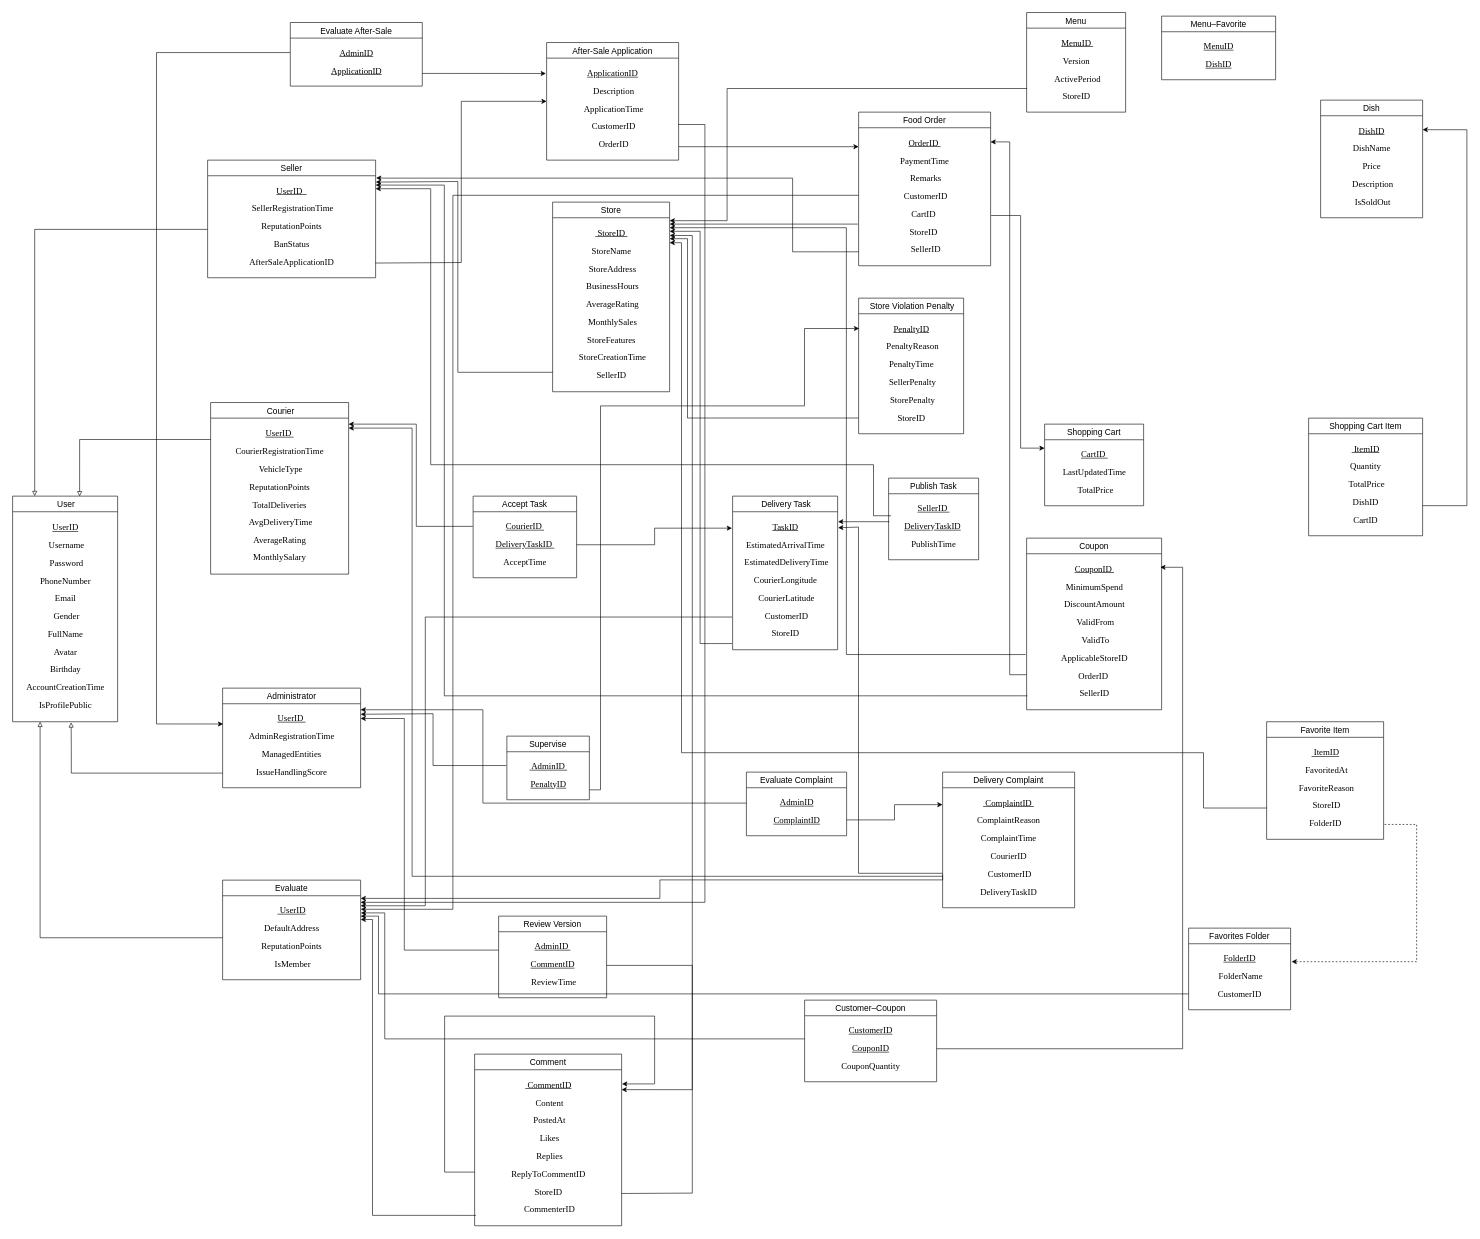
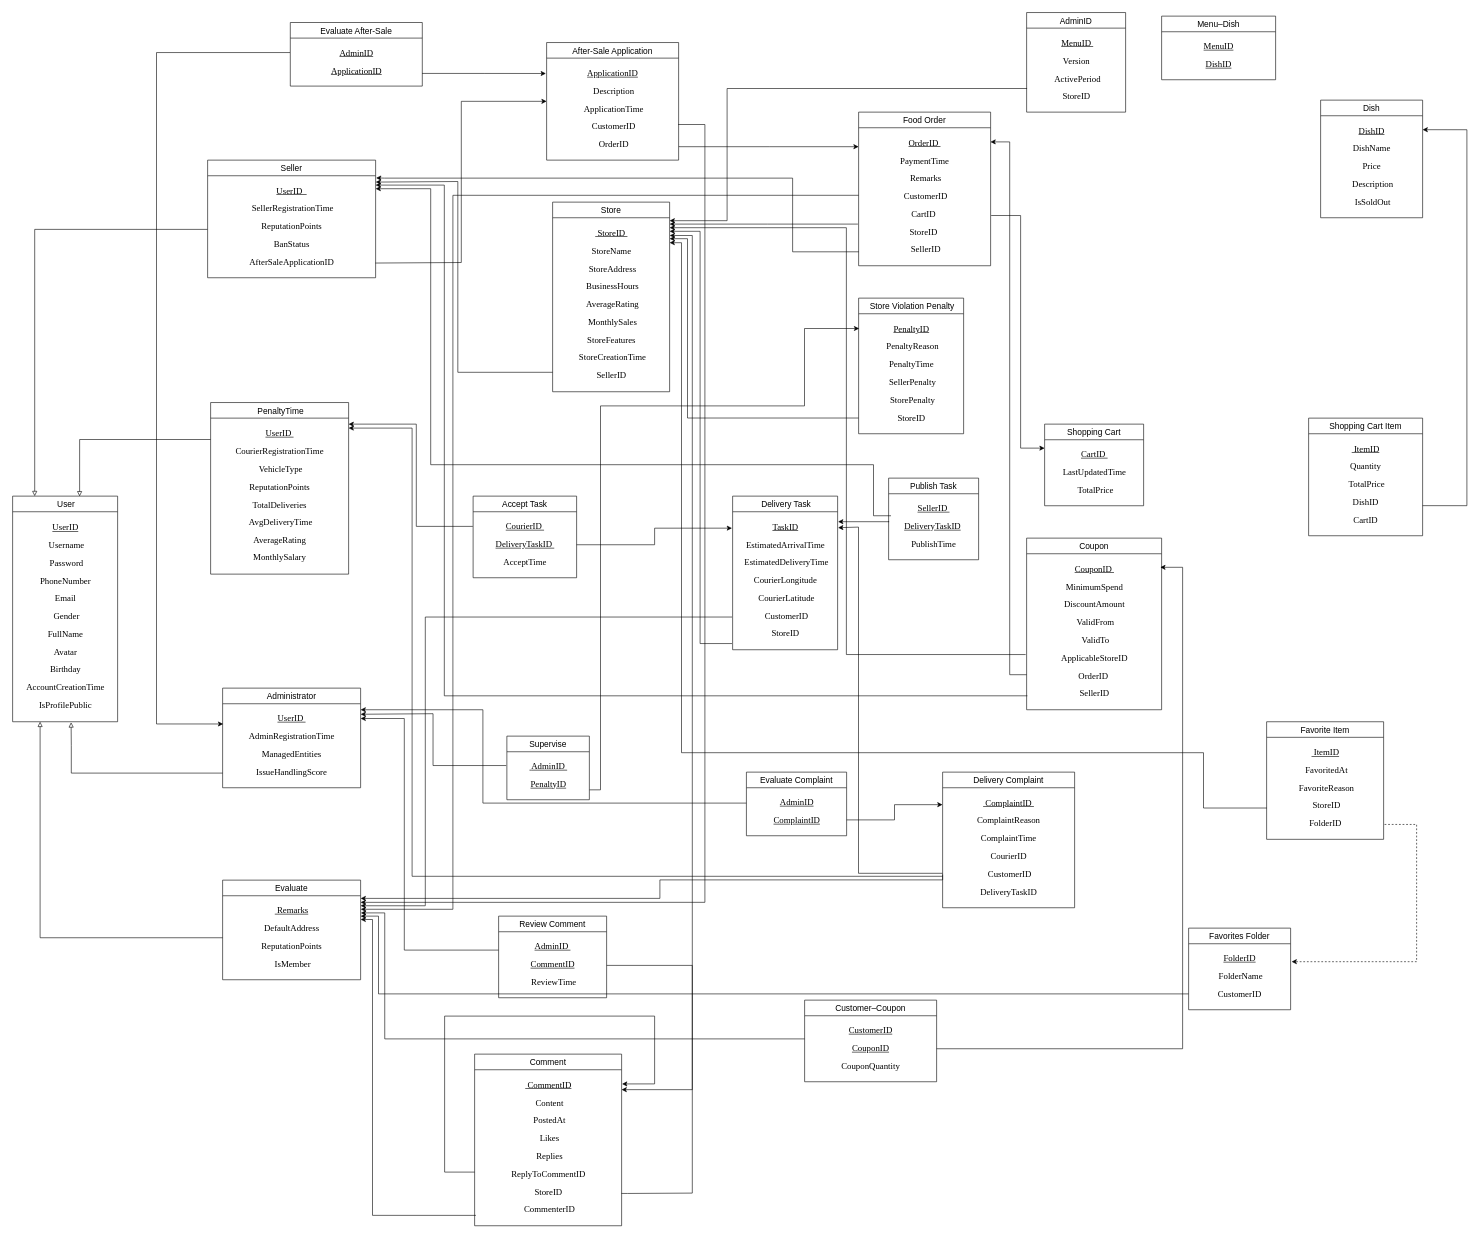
node "Menu": label "Menu" -> "AdminID"
node "Menu–Favorite": label "Menu–Favorite" -> "Menu–Dish"
node "Courier": label "Courier" -> "PenaltyTime"
node "Review Version": label "Review Version" -> "Review Comment"
node "UserID DefaultAddress ReputationPoints IsMember": label "UserID DefaultAddress ReputationPoints IsMember" -> "Remarks DefaultAddress ReputationPoints IsMember"
